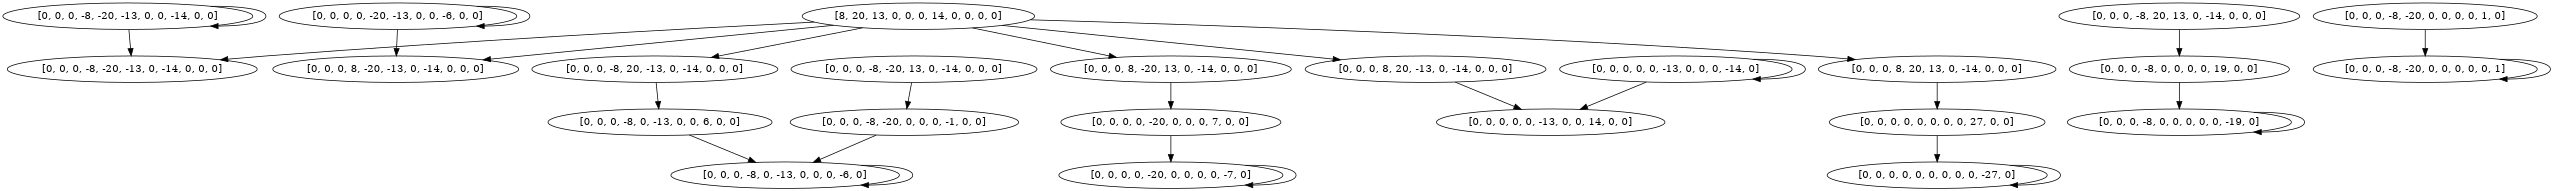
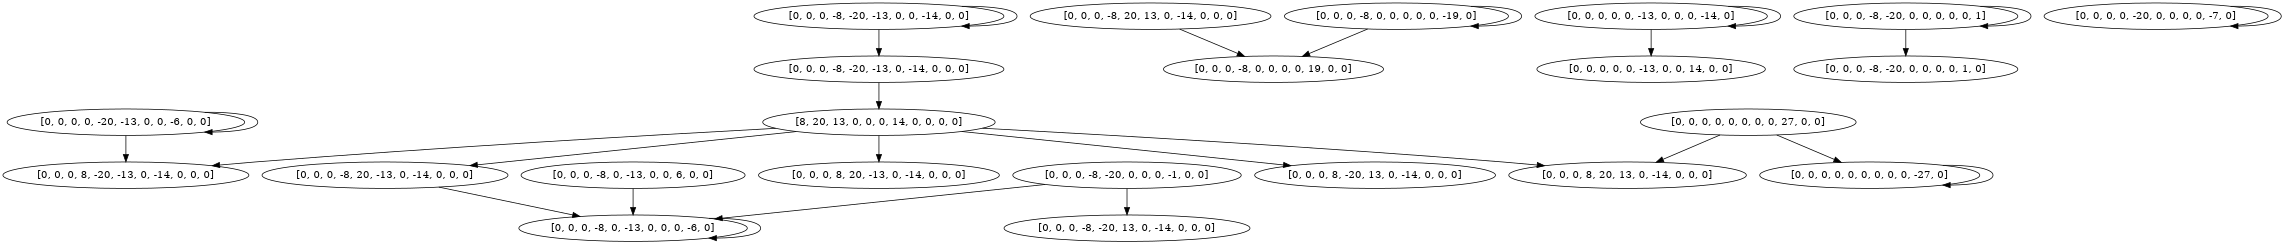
edge "[8, 20, 13, 0, 0, 0, 14, 0, 0, 0, 0]" -> "[0, 0, 0, -8, -20, -13, 0, -14, 0, 0, 0]": reversed
edge "[0, 0, 0, -8, -20, 0, 0, 0, 0, 1, 0]" -> "[0, 0, 0, -8, -20, 0, 0, 0, 0, 0, 1]": reversed
edge "[0, 0, 0, -8, 20, -13, 0, -14, 0, 0, 0]" -> "[0, 0, 0, -8, 0, -13, 0, 0, 6, 0, 0]": now "[0, 0, 0, -8, 20, -13, 0, -14, 0, 0, 0]" -> "[0, 0, 0, -8, 0, -13, 0, 0, 0, -6, 0]"
edge "[0, 0, 0, -8, -20, 13, 0, -14, 0, 0, 0]" -> "[0, 0, 0, -8, -20, 0, 0, 0, -1, 0, 0]": reversed
edge "[0, 0, 0, 8, 20, 13, 0, -14, 0, 0, 0]" -> "[0, 0, 0, 0, 0, 0, 0, 0, 27, 0, 0]": reversed
edge "[0, 0, 0, -8, 0, 0, 0, 0, 19, 0, 0]" -> "[0, 0, 0, -8, 0, 0, 0, 0, 0, -19, 0]": reversed
edge "[0, 0, 0, 8, 20, -13, 0, -14, 0, 0, 0]" -> "[0, 0, 0, 0, 0, -13, 0, 0, 14, 0, 0]": removed
node "[0, 0, 0, 0, -20, 0, 0, 0, 7, 0, 0]": removed
